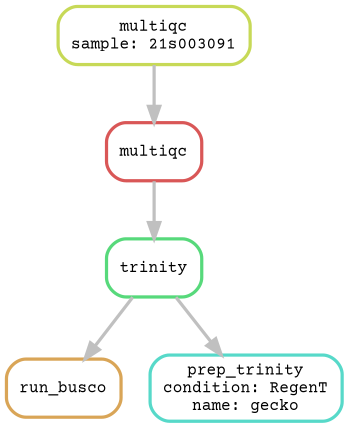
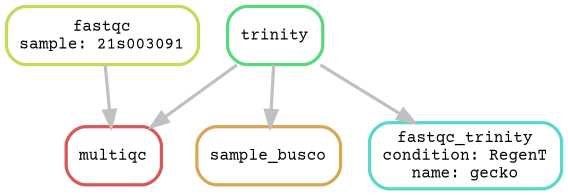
node "multiqc sample: 21s003091": label "multiqc sample: 21s003091" -> "fastqc sample: 21s003091"
edge "multiqc" -> "trinity": reversed
node "run_busco": label "run_busco" -> "sample_busco"
node "prep_trinity condition: RegenT name: gecko": label "prep_trinity condition: RegenT name: gecko" -> "fastqc_trinity condition: RegenT name: gecko"
